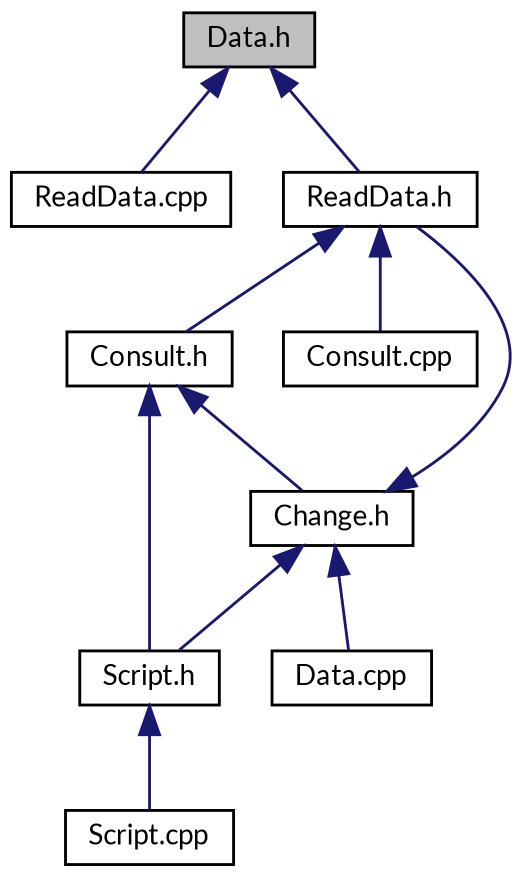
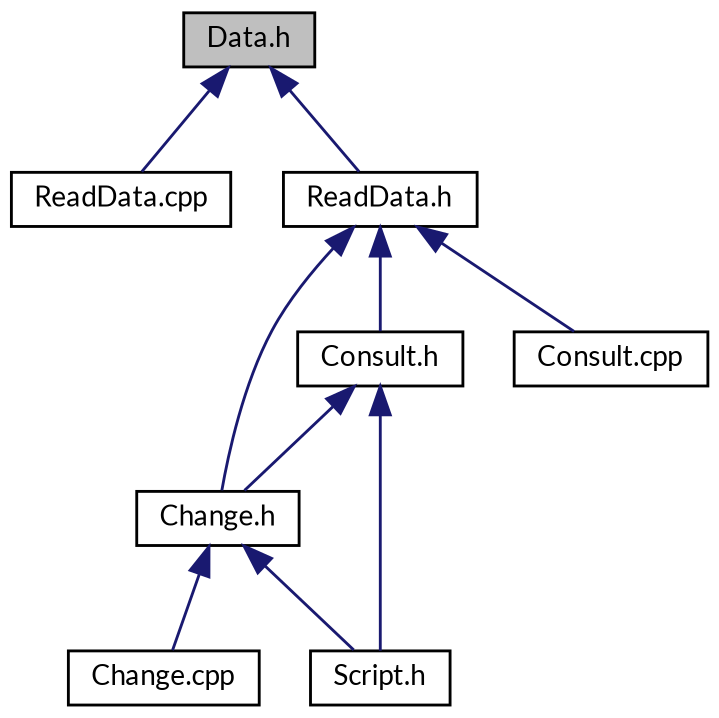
edge "ReadData.h" -> "Change.h": reversed
node "Data.cpp": label "Data.cpp" -> "Change.cpp"
node "Script.cpp": removed
